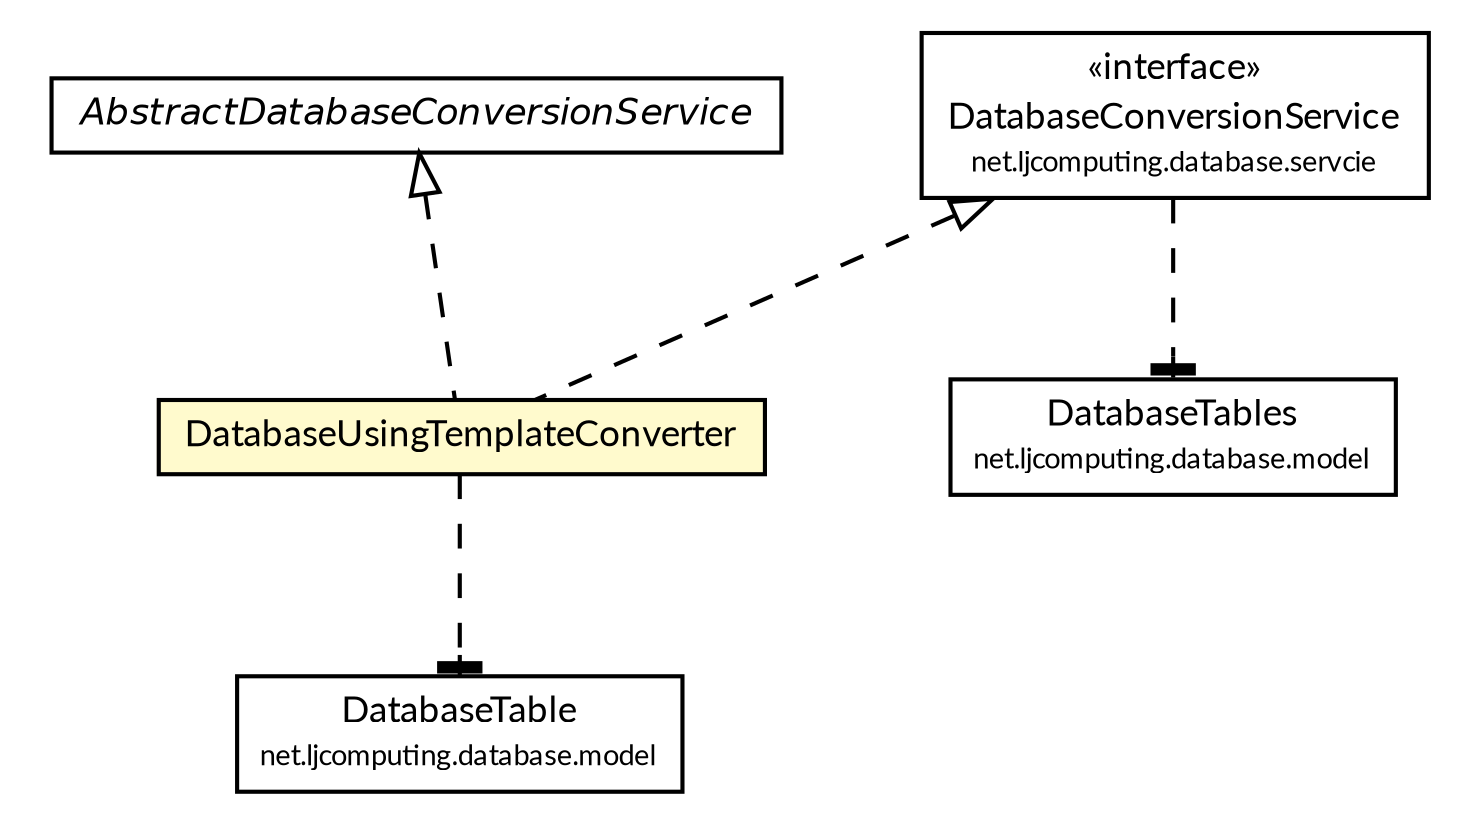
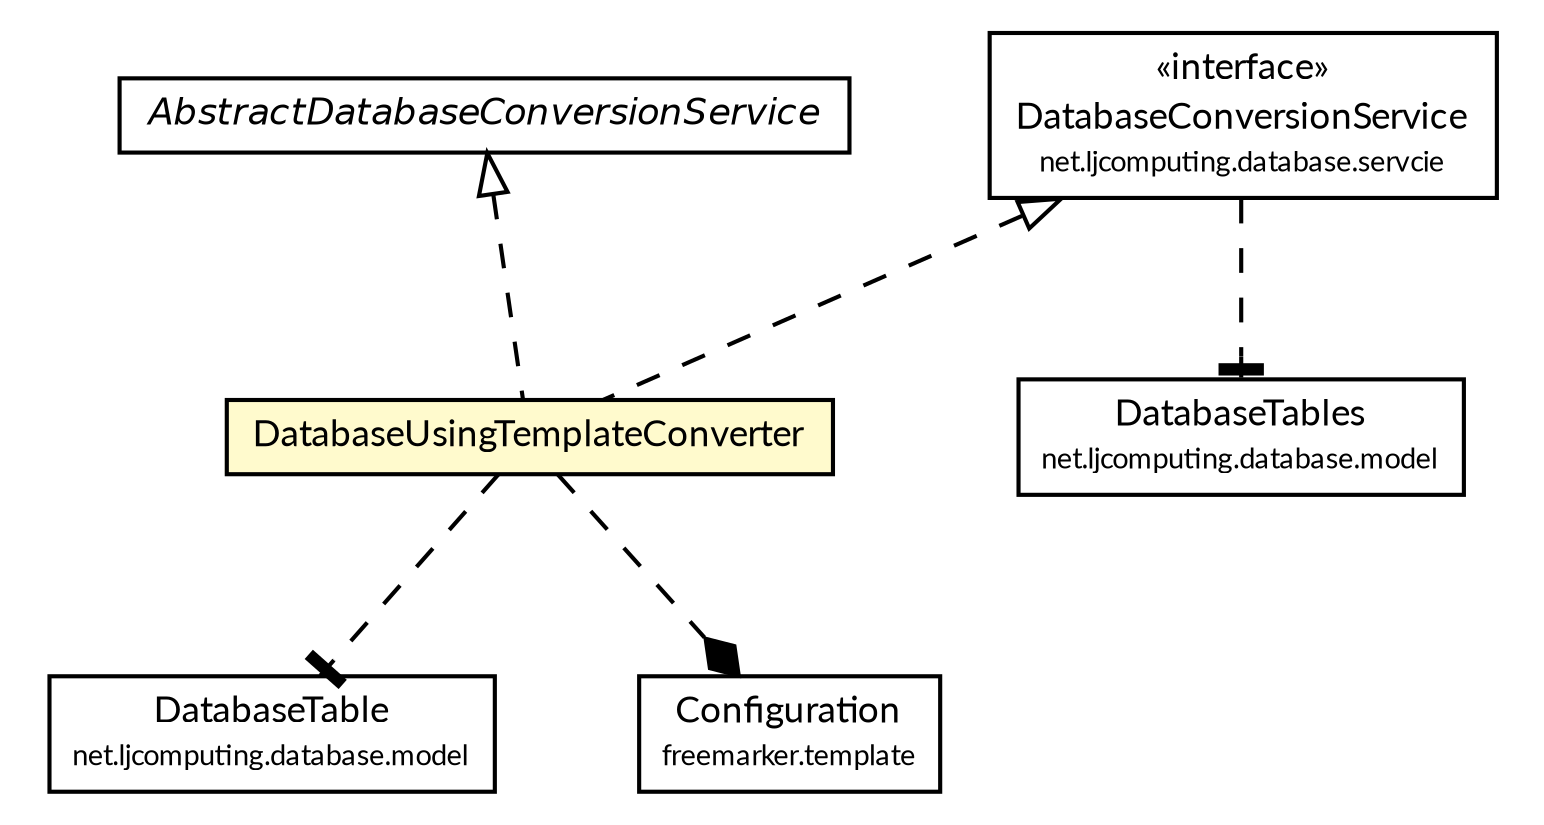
node "Configuration": added
